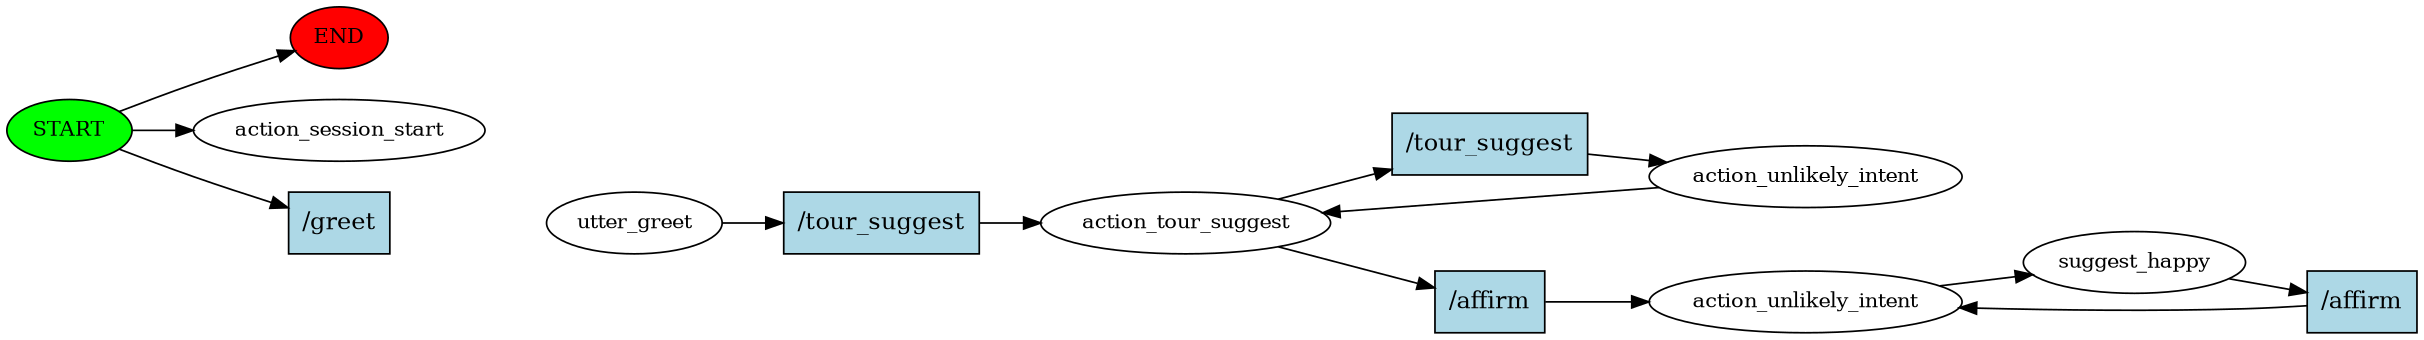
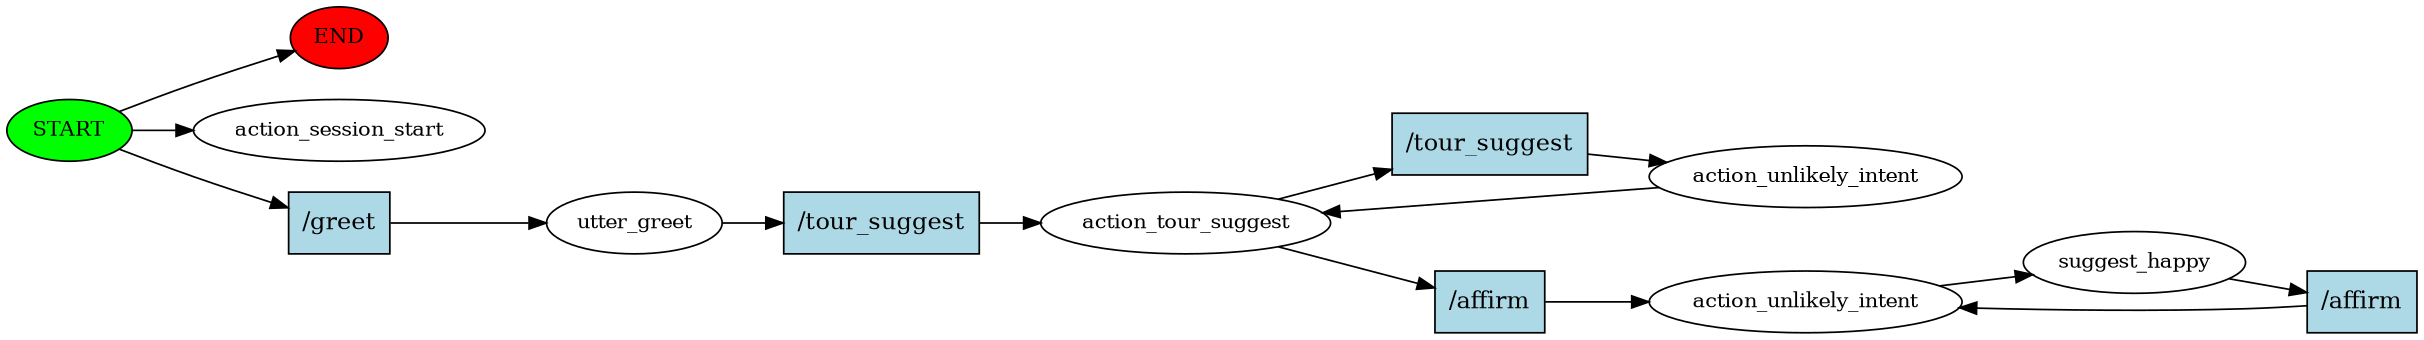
edge "/greet" -> "utter_greet": added
